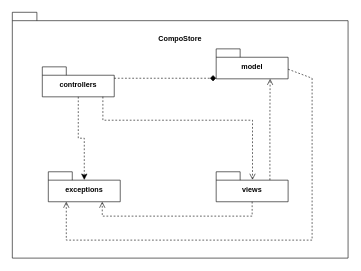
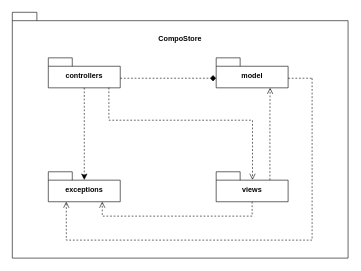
node "model": moved (252, 64) -> (252, 73)
node "controllers": moved (78, 82) -> (84, 73)
